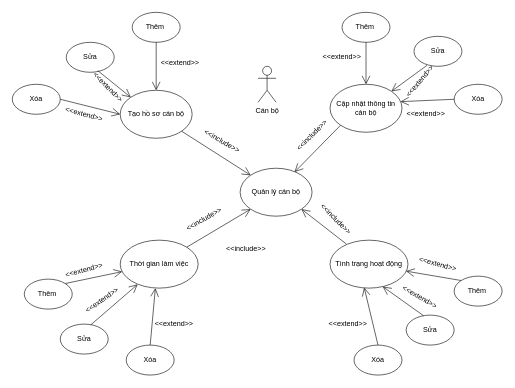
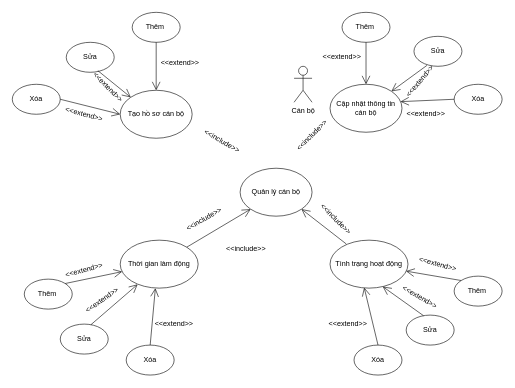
node "Cán bộ": moved (267, 84) -> (303, 84)
edge "Cập nhật thông tin cán bộ" -> "Quản lý cán bộ": removed
edge "Tạo hồ sơ cán bộ" -> "Quản lý cán bộ": removed
node "Thời gian làm việc": label "Thời gian làm việc" -> "Thời gian làm động"
